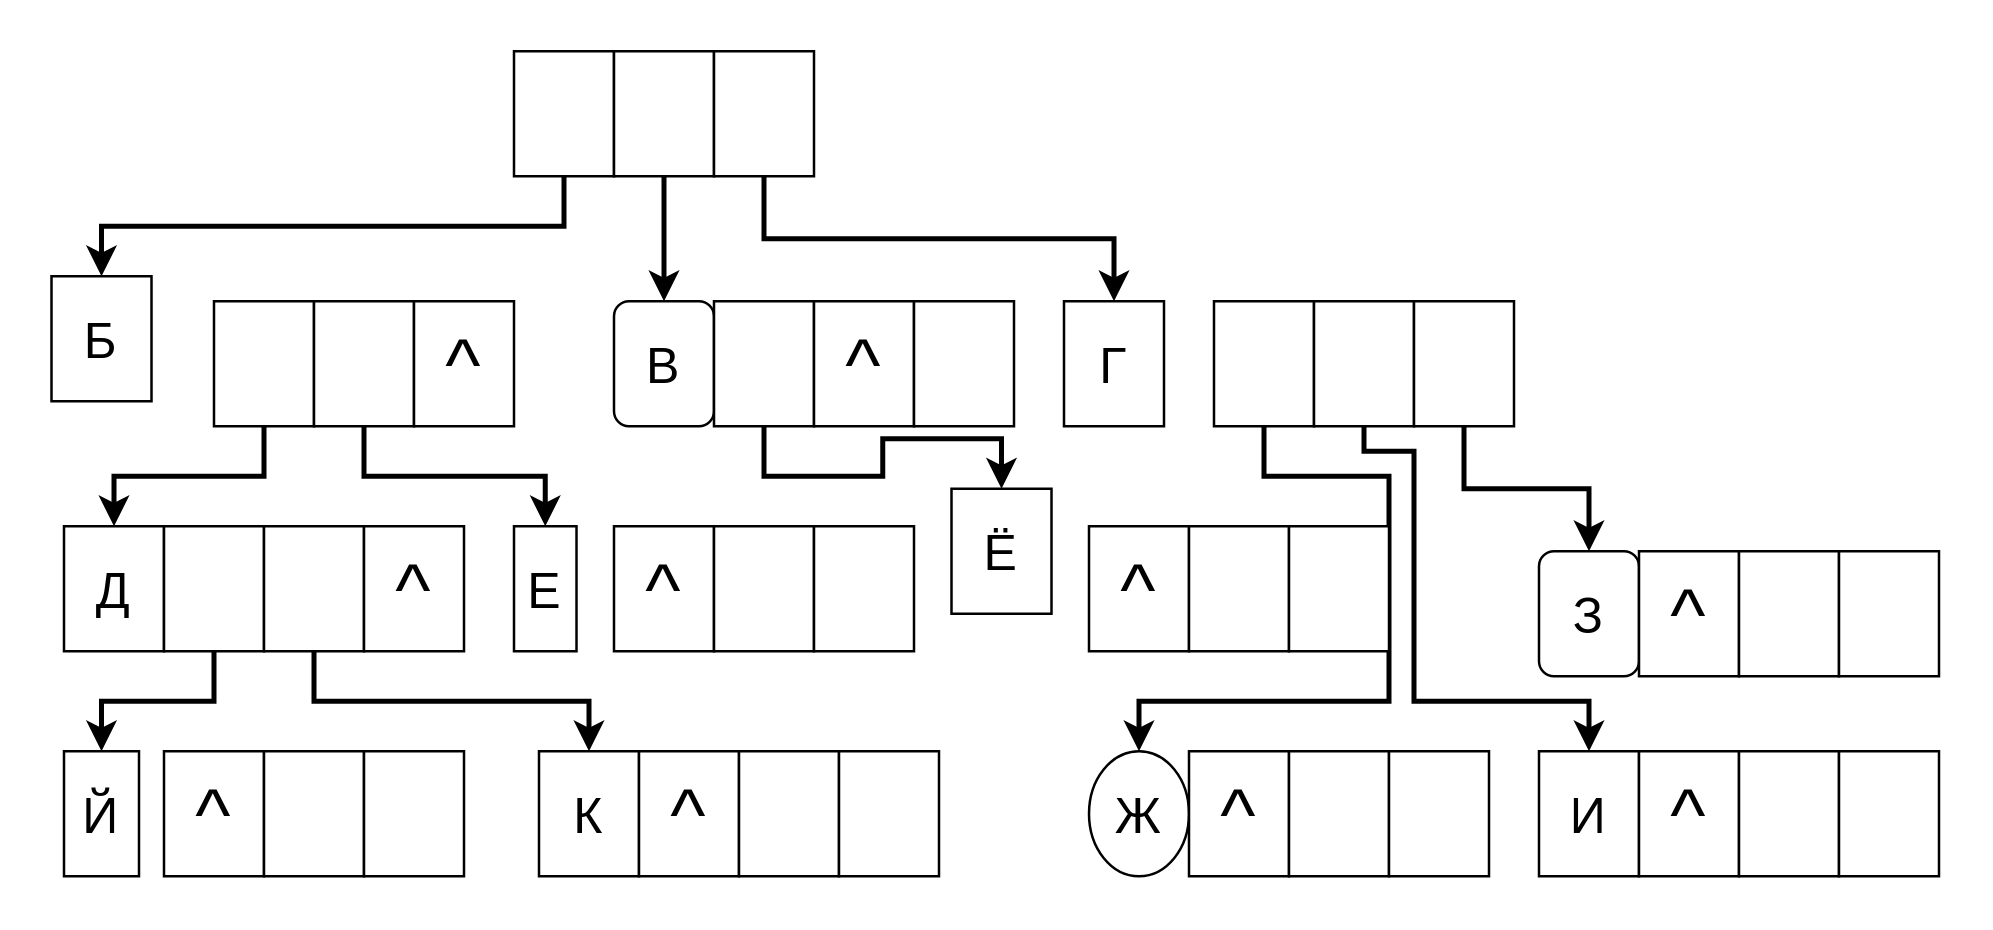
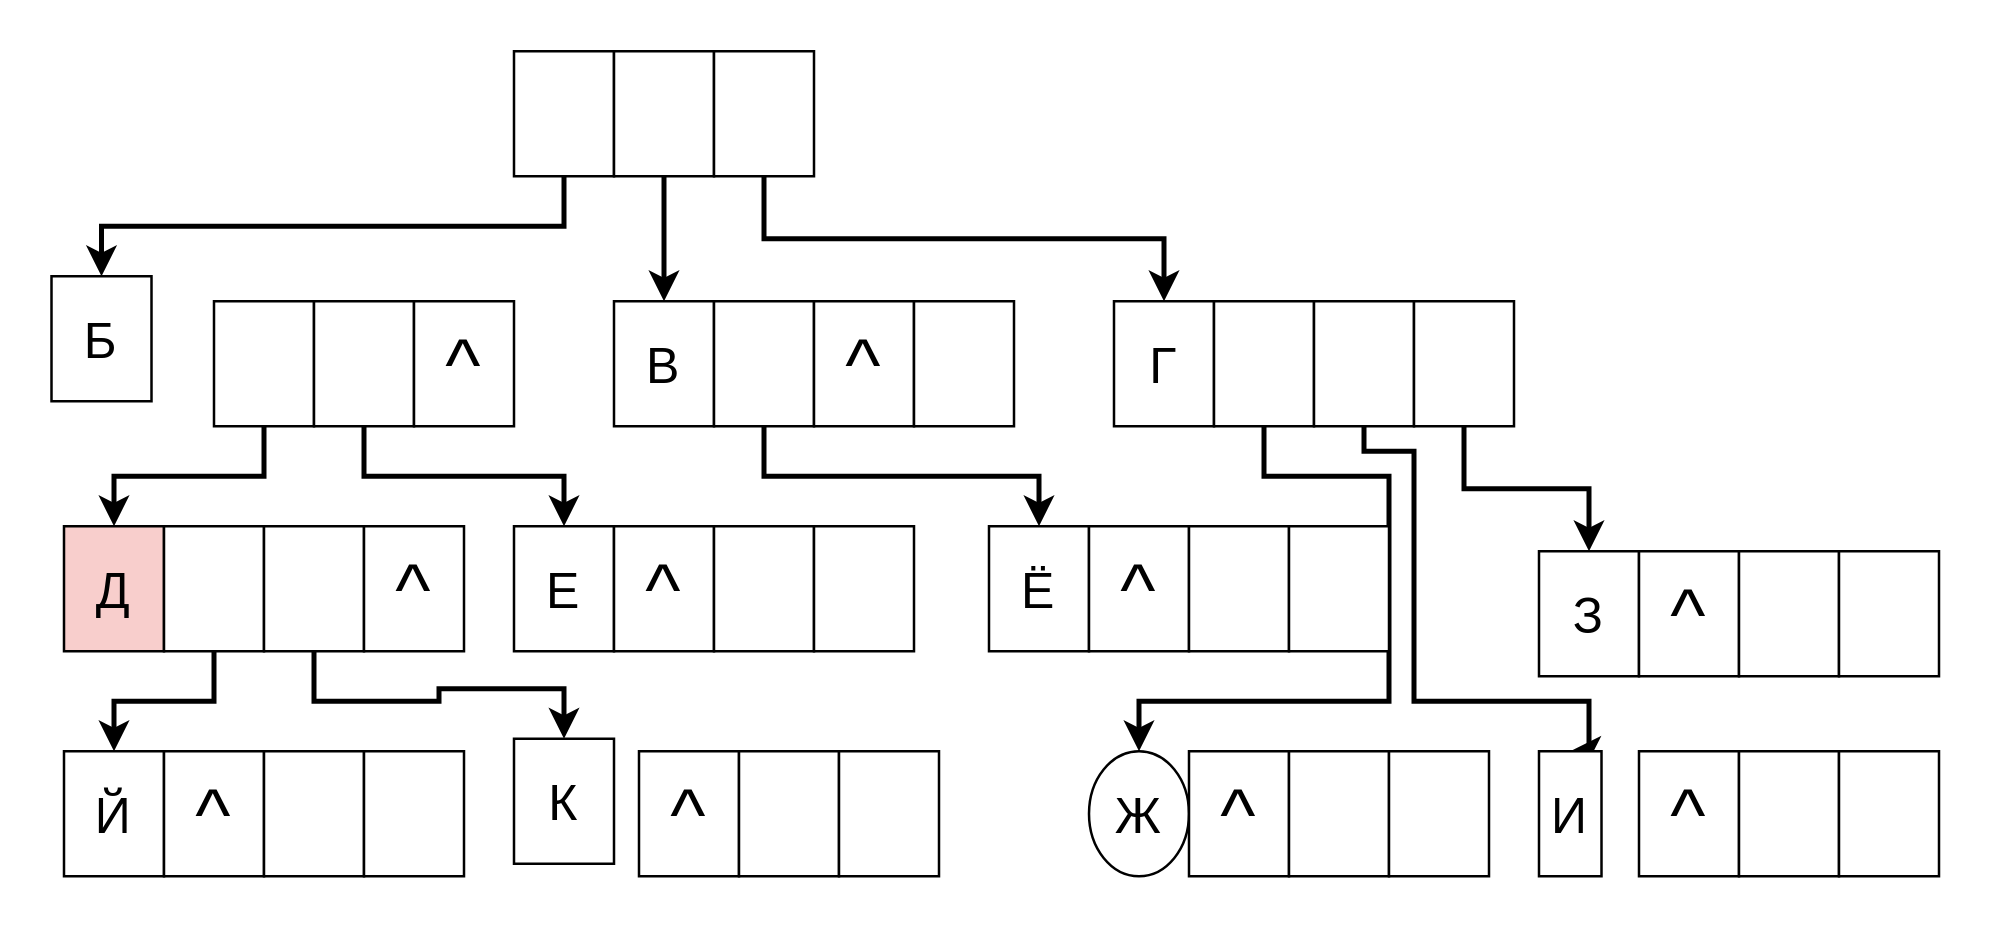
node "В": shape rounded rectangle -> rectangle
node "Г": moved (1114, 364) -> (1164, 364)
node "Ё": moved (1001, 551) -> (1039, 589)
node "Д": fillcolor #ffffff -> #f8cecc
node "Е": size 63x125 -> 100x125
node "З": shape rounded rectangle -> rectangle
node "Й": size 75x125 -> 100x125
node "К": moved (589, 814) -> (564, 801)
node "И": size 100x125 -> 63x125
